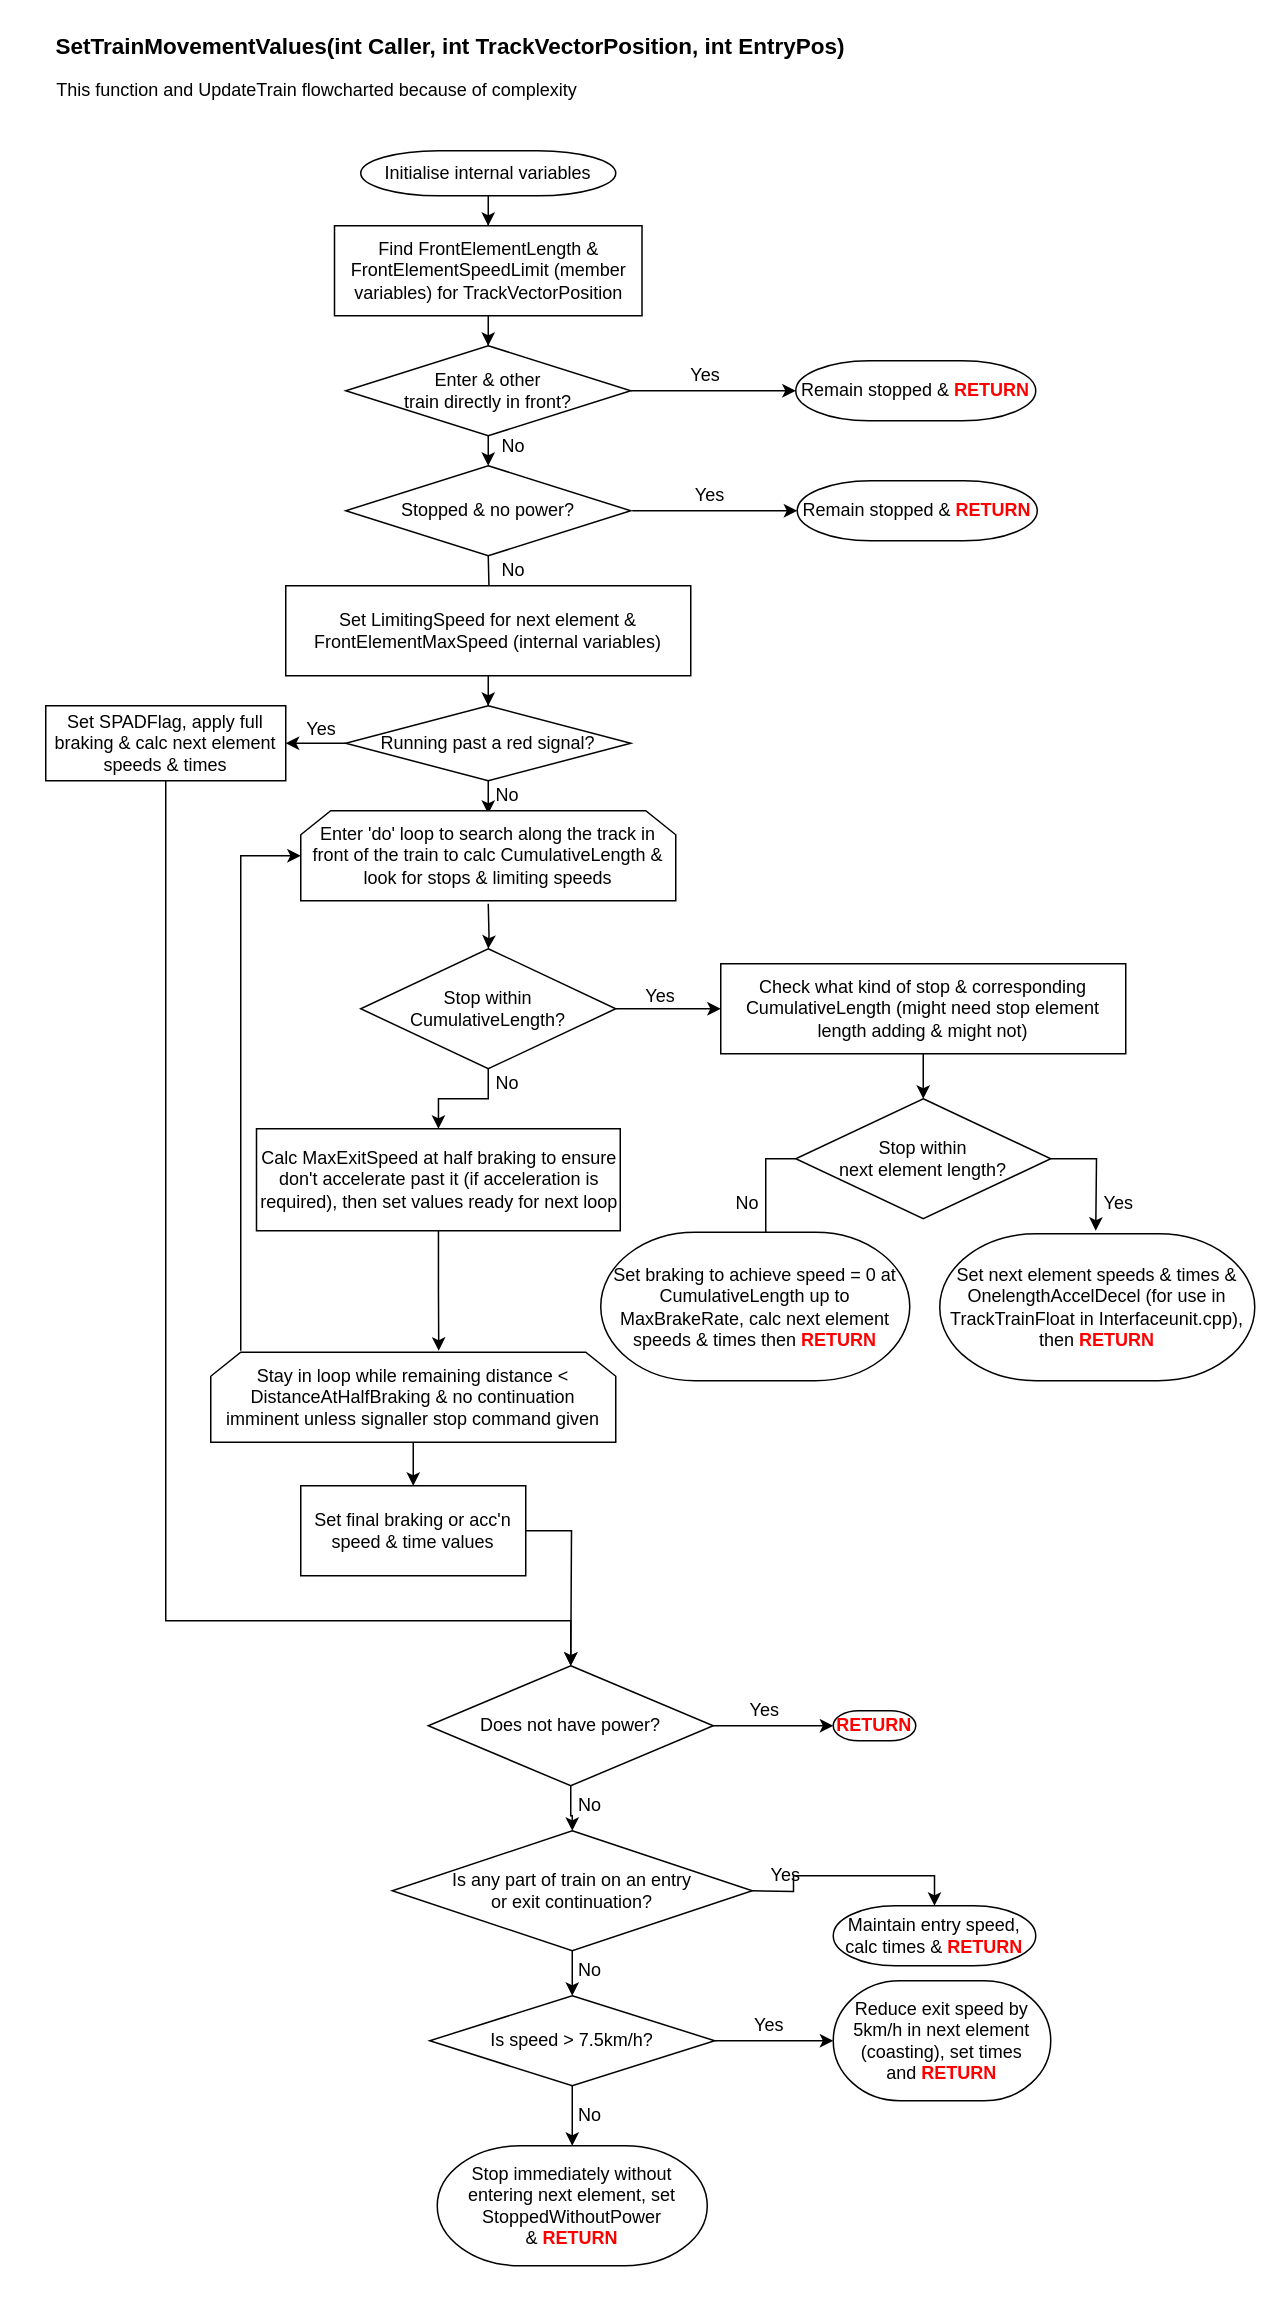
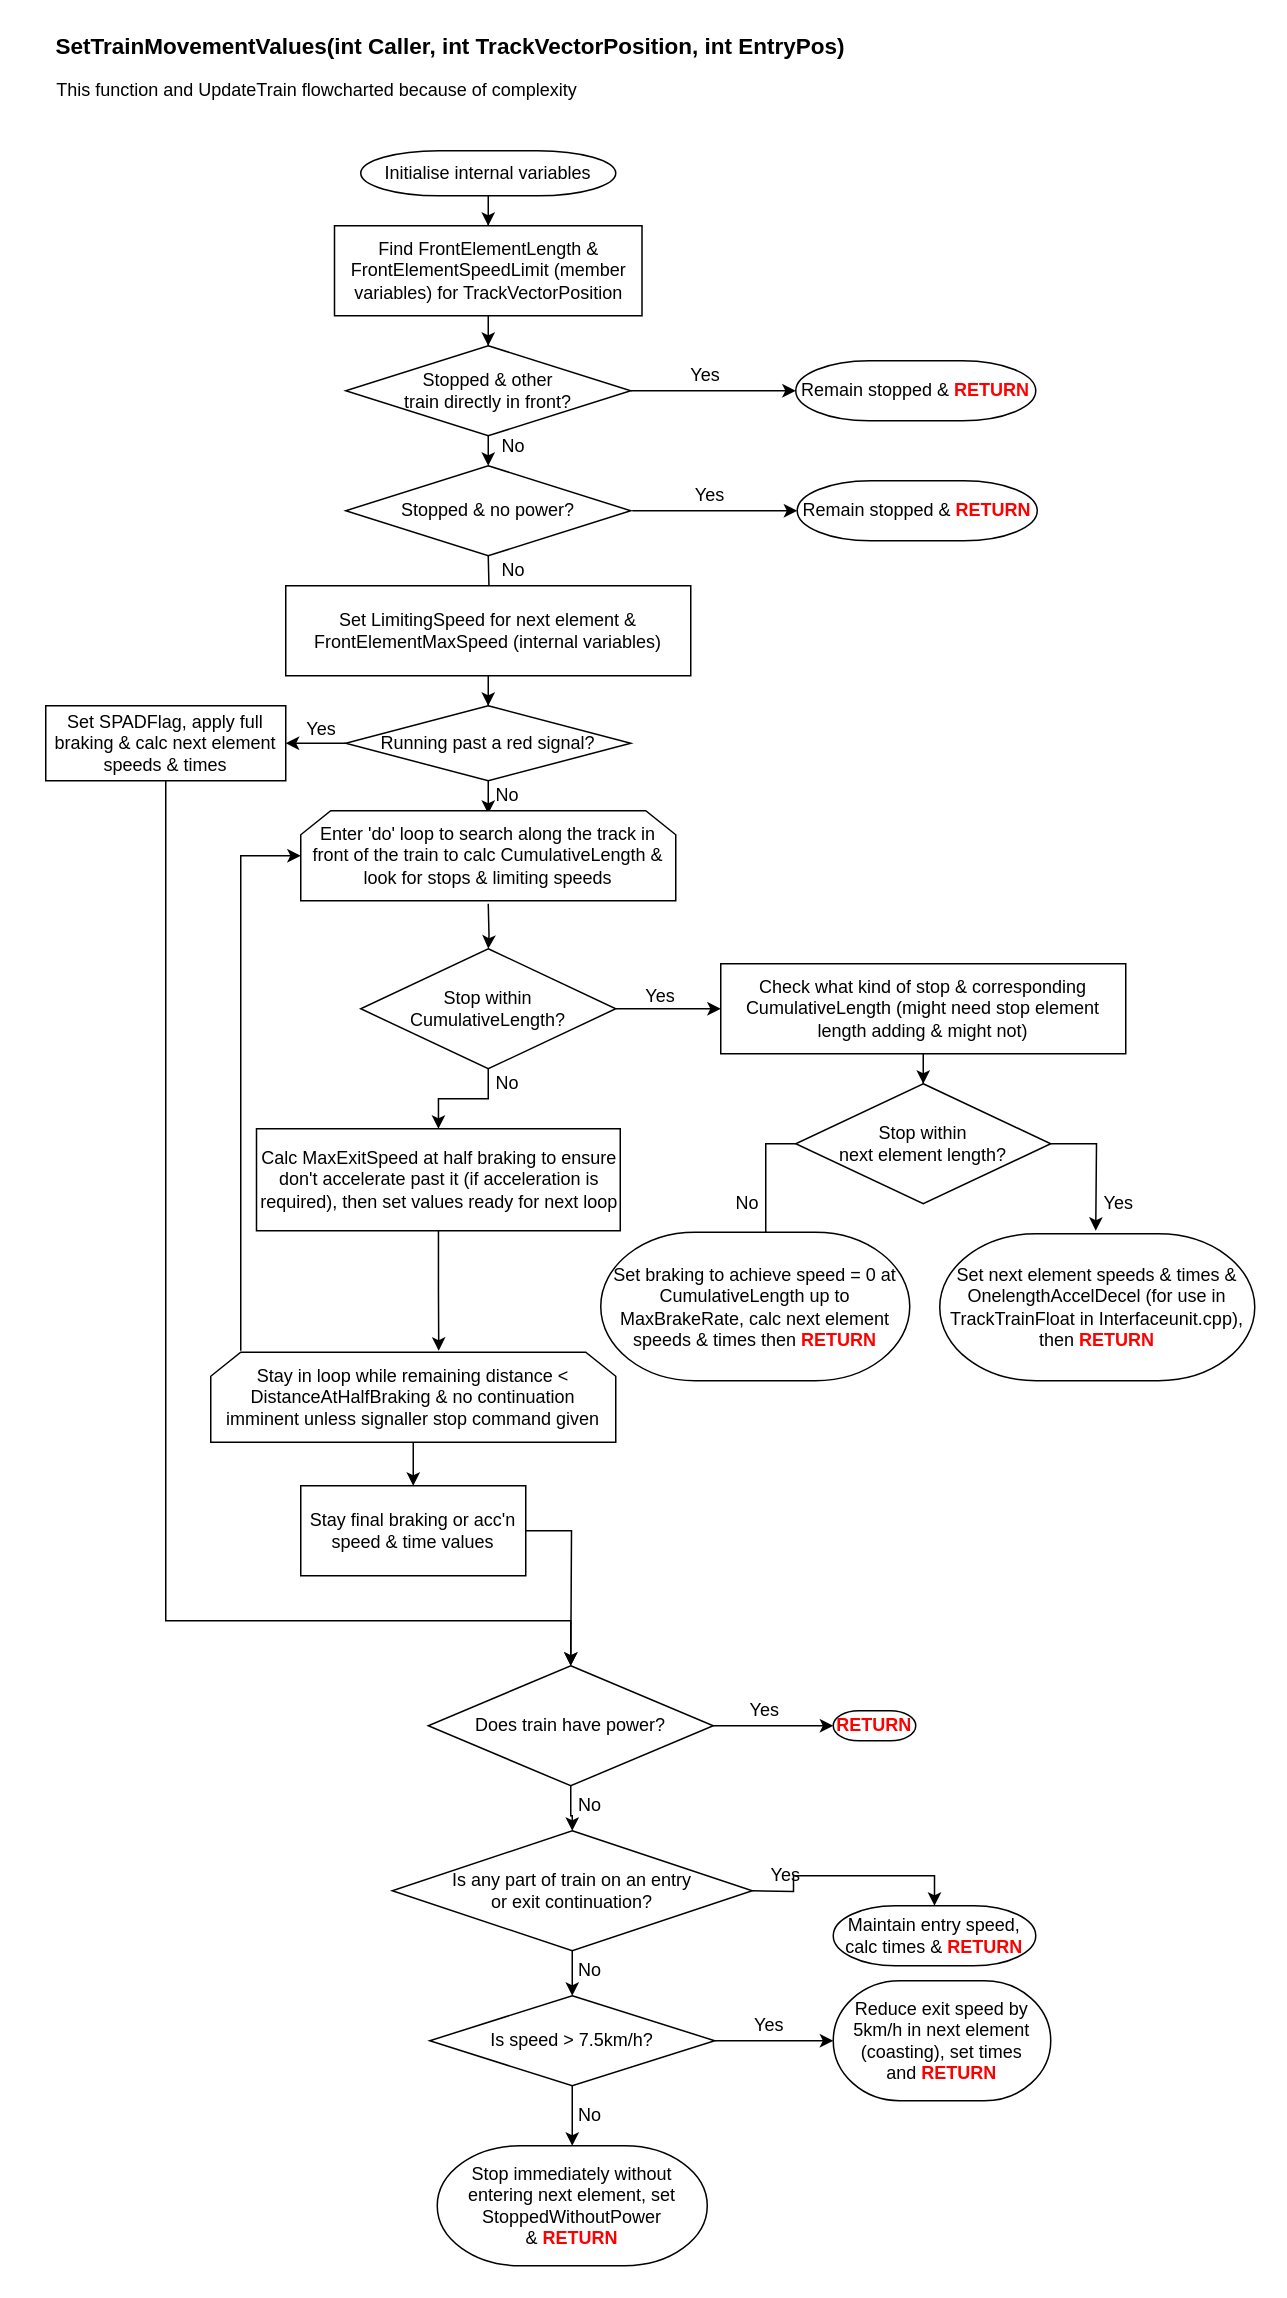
node "Enter & other train directly in front?": label "Enter & other train directly in front?" -> "Stopped & other train directly in front?"
node "Stop within next element length?": moved (923, 1159) -> (923, 1144)
node "Set final braking or acc'n speed & time values": label "Set final braking or acc'n speed & time values" -> "Stay final braking or acc'n speed & time values"
node "Does not have power?": label "Does not have power?" -> "Does train have power?"
